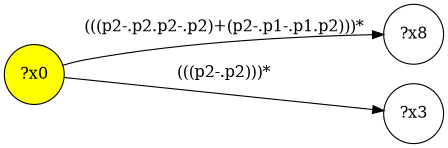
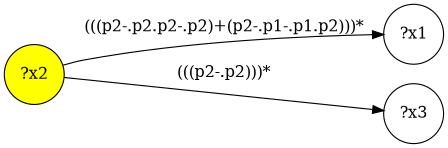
node "?x8": label "?x8" -> "?x1"
node "?x0": label "?x0" -> "?x2"
